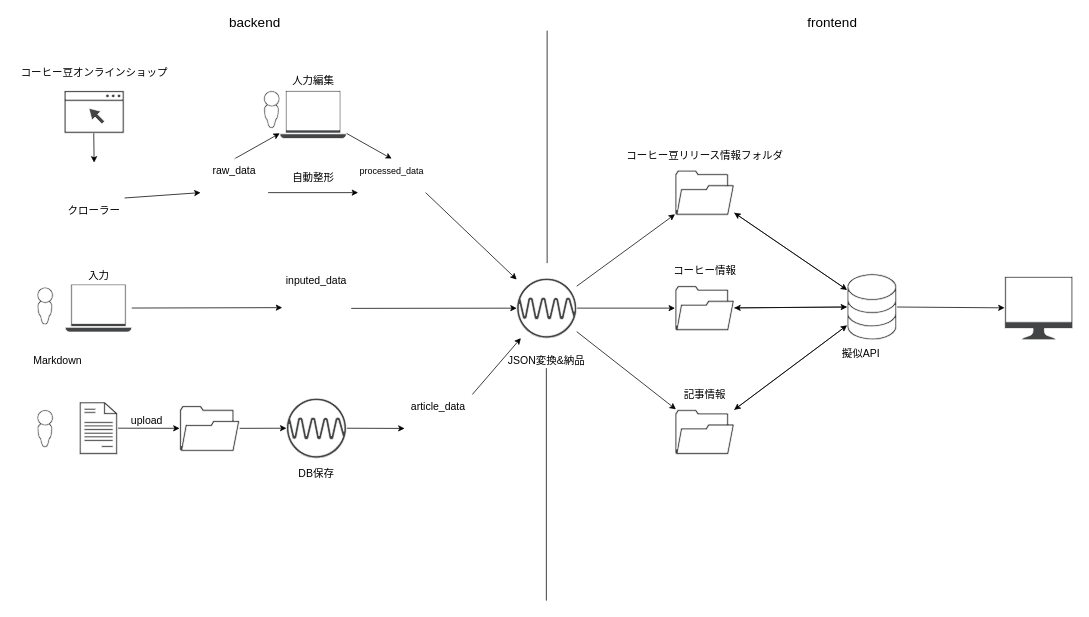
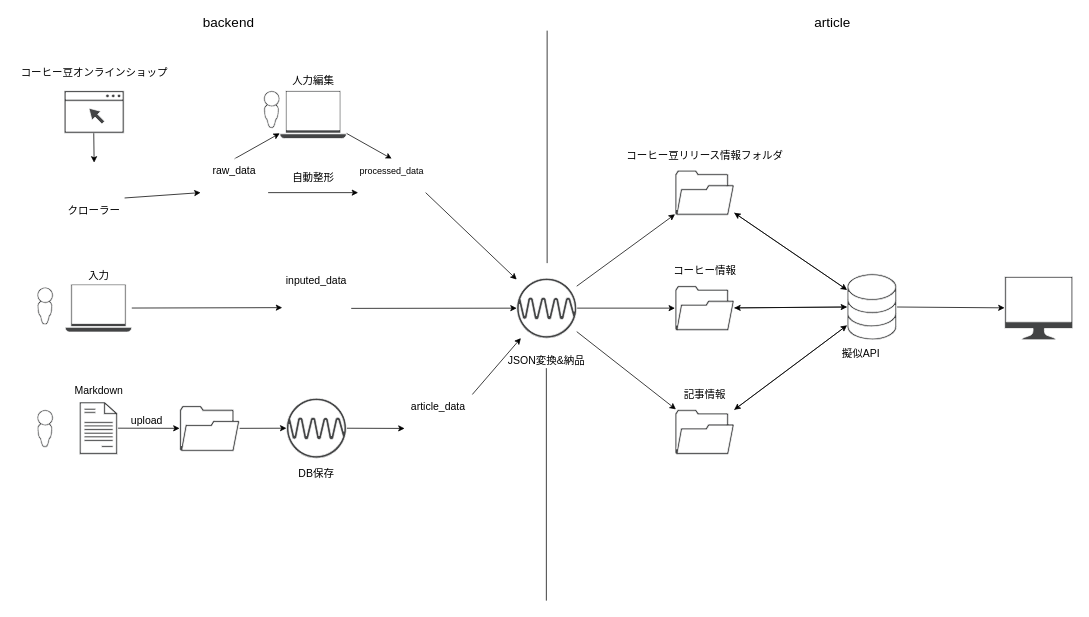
node "backend": moved (255, 23) -> (228, 23)
node "frontend": label "frontend" -> "article"
node "Markdown": moved (57, 360) -> (98, 390)
